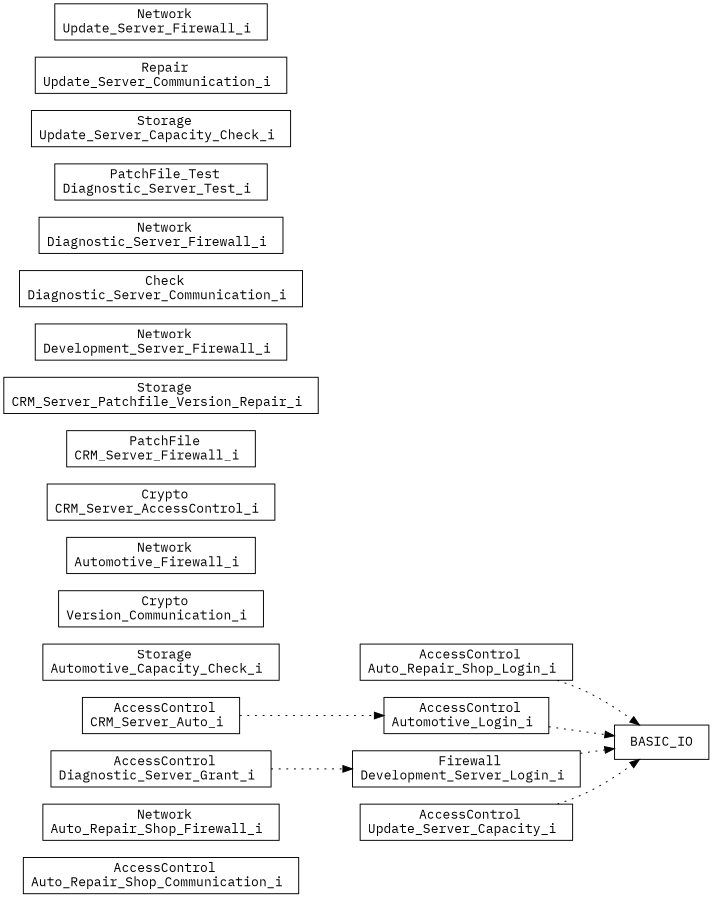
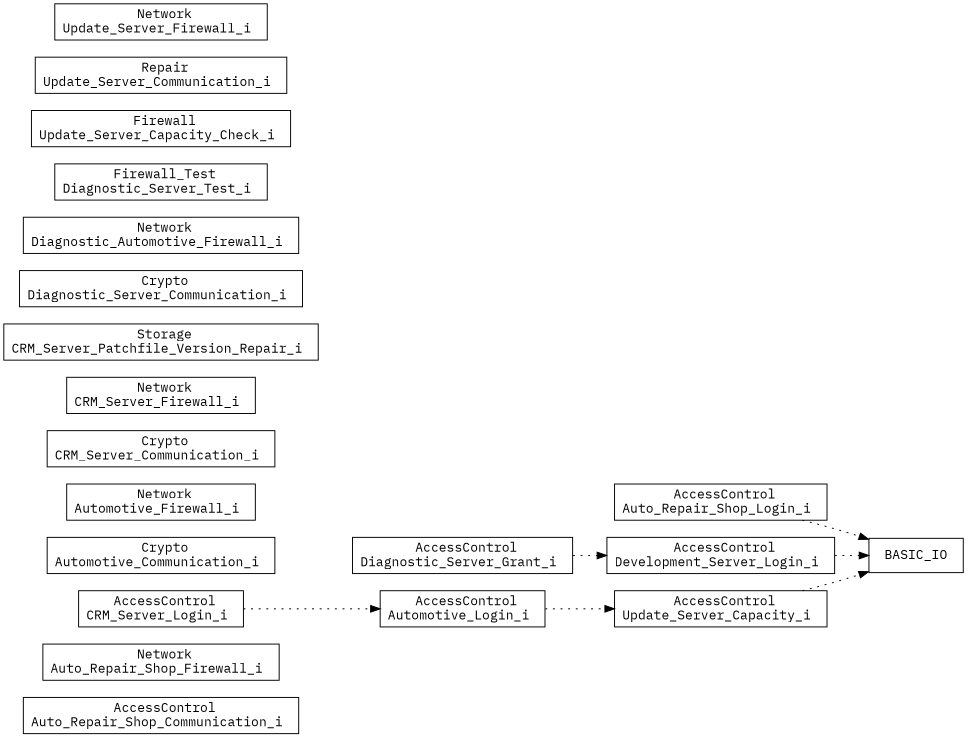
node "Storage Update_Server_Capacity_Check_i": label "Storage Update_Server_Capacity_Check_i" -> "Firewall Update_Server_Capacity_Check_i"
node "PatchFile_Test Diagnostic_Server_Test_i": label "PatchFile_Test Diagnostic_Server_Test_i" -> "Firewall_Test Diagnostic_Server_Test_i"
node "Network Diagnostic_Server_Firewall_i": label "Network Diagnostic_Server_Firewall_i" -> "Network Diagnostic_Automotive_Firewall_i"
node "Check Diagnostic_Server_Communication_i": label "Check Diagnostic_Server_Communication_i" -> "Crypto Diagnostic_Server_Communication_i"
node "Network Development_Server_Firewall_i": removed
node "PatchFile CRM_Server_Firewall_i": label "PatchFile CRM_Server_Firewall_i" -> "Network CRM_Server_Firewall_i"
node "Crypto CRM_Server_AccessControl_i": label "Crypto CRM_Server_AccessControl_i" -> "Crypto CRM_Server_Communication_i"
node "Crypto Version_Communication_i": label "Crypto Version_Communication_i" -> "Crypto Automotive_Communication_i"
node "Storage Automotive_Capacity_Check_i": removed
node "AccessControl CRM_Server_Auto_i": label "AccessControl CRM_Server_Auto_i" -> "AccessControl CRM_Server_Login_i"
edge "AccessControl Automotive_Login_i" -> "BASIC_IO": now "AccessControl Automotive_Login_i" -> "AccessControl Update_Server_Capacity_i"
node "Firewall Development_Server_Login_i": label "Firewall Development_Server_Login_i" -> "AccessControl Development_Server_Login_i"
